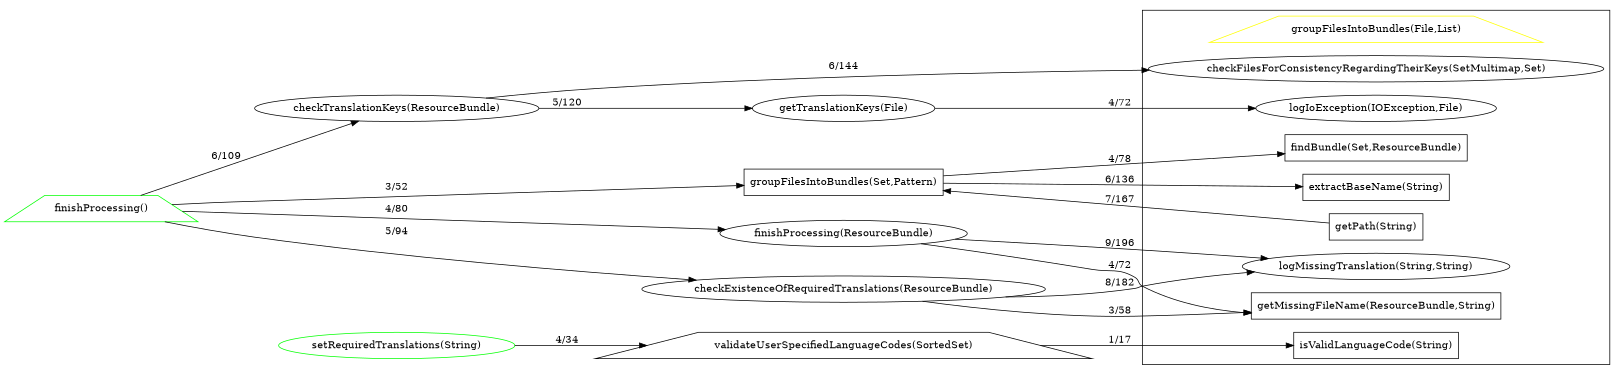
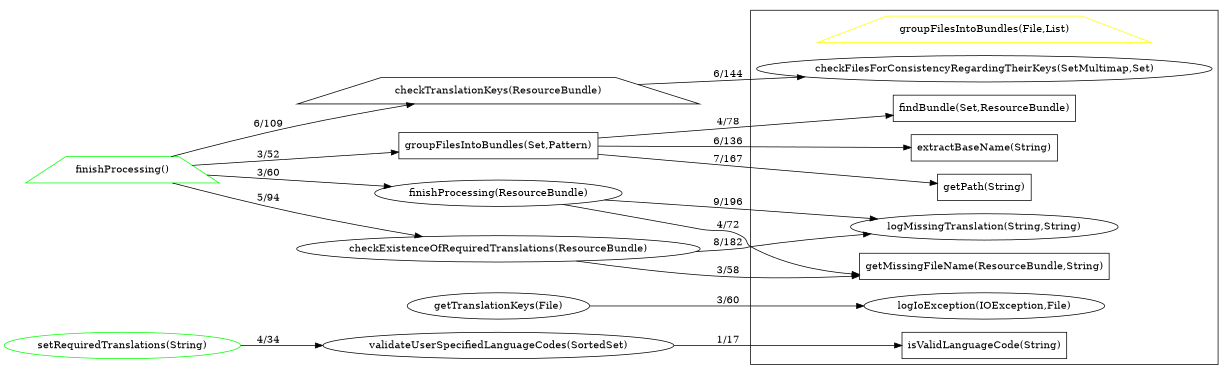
edge "getTranslationKeys(File)" -> "logIoException(IOException,File)": label "4/72" -> "3/60"
node "checkTranslationKeys(ResourceBundle)": shape ellipse -> trapezium
edge "checkTranslationKeys(ResourceBundle)" -> "getTranslationKeys(File)": removed, label "5/120"
edge "getPath(String)" -> "groupFilesIntoBundles(Set,Pattern)": reversed
edge "finishProcessing()" -> "finishProcessing(ResourceBundle)": label "4/80" -> "3/60"
node "validateUserSpecifiedLanguageCodes(SortedSet)": shape trapezium -> ellipse
